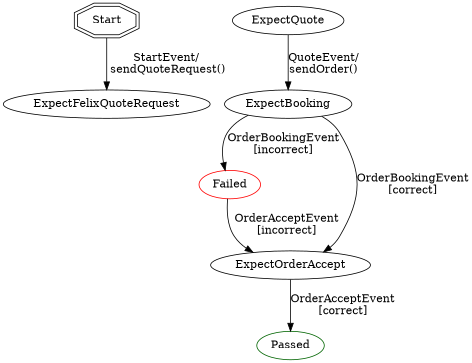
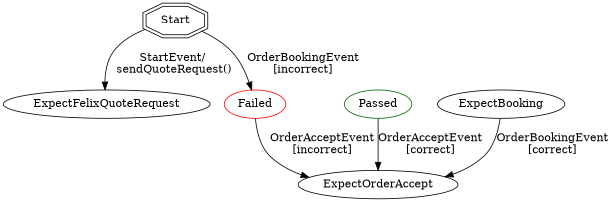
node "ExpectQuote": removed
edge "ExpectBooking" -> "Failed": now "Start" -> "Failed"
edge "ExpectOrderAccept" -> "Passed": reversed
